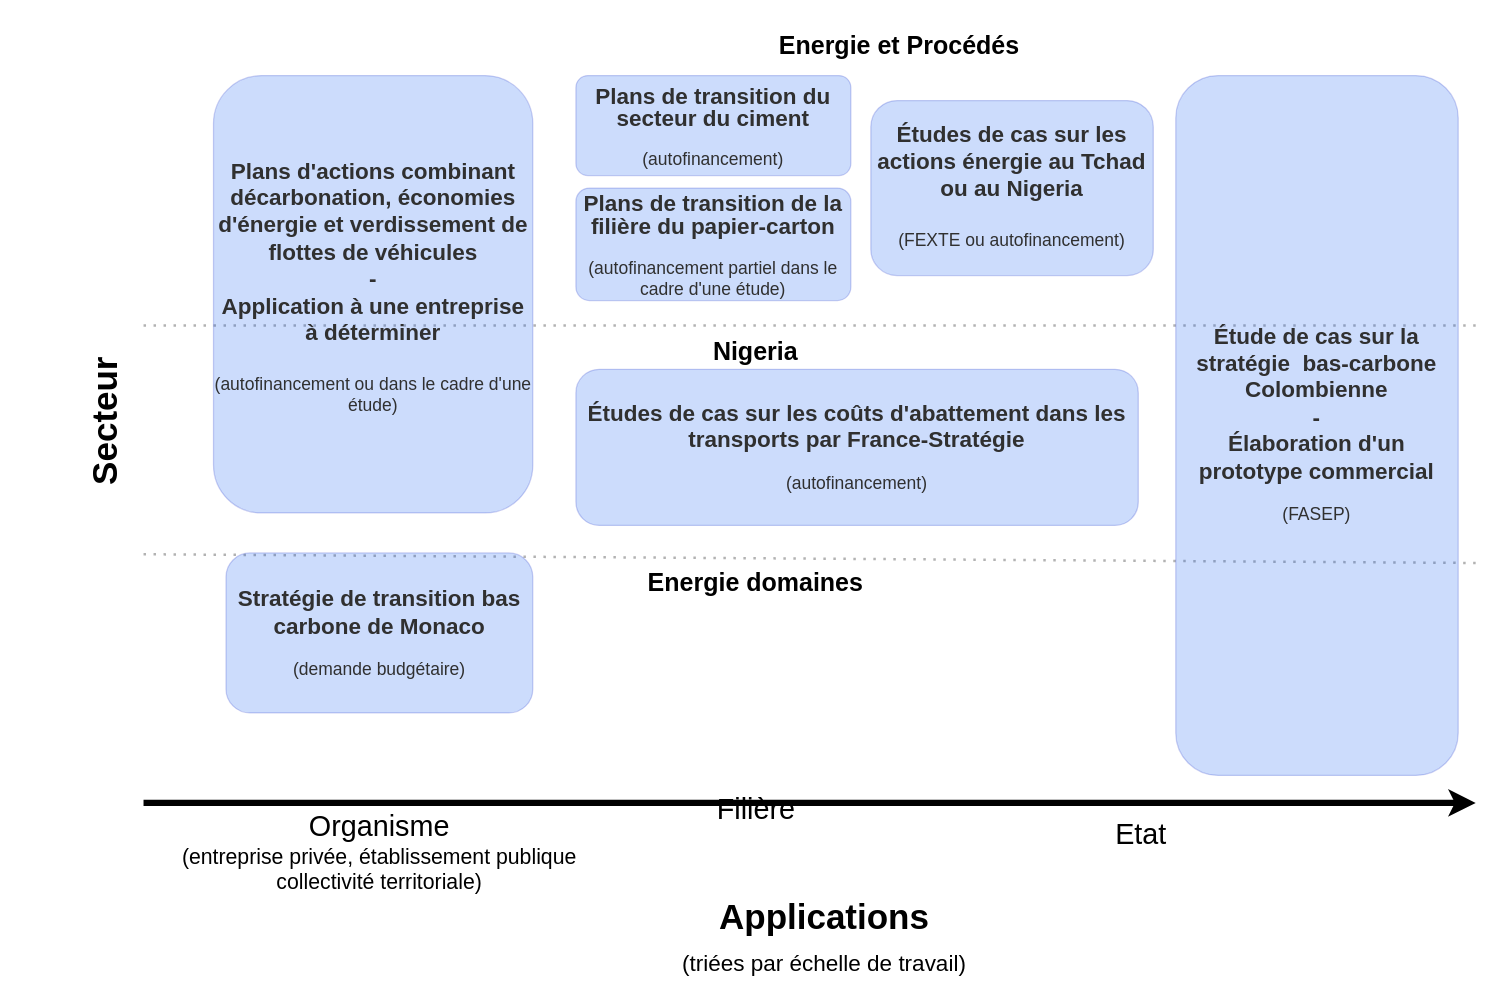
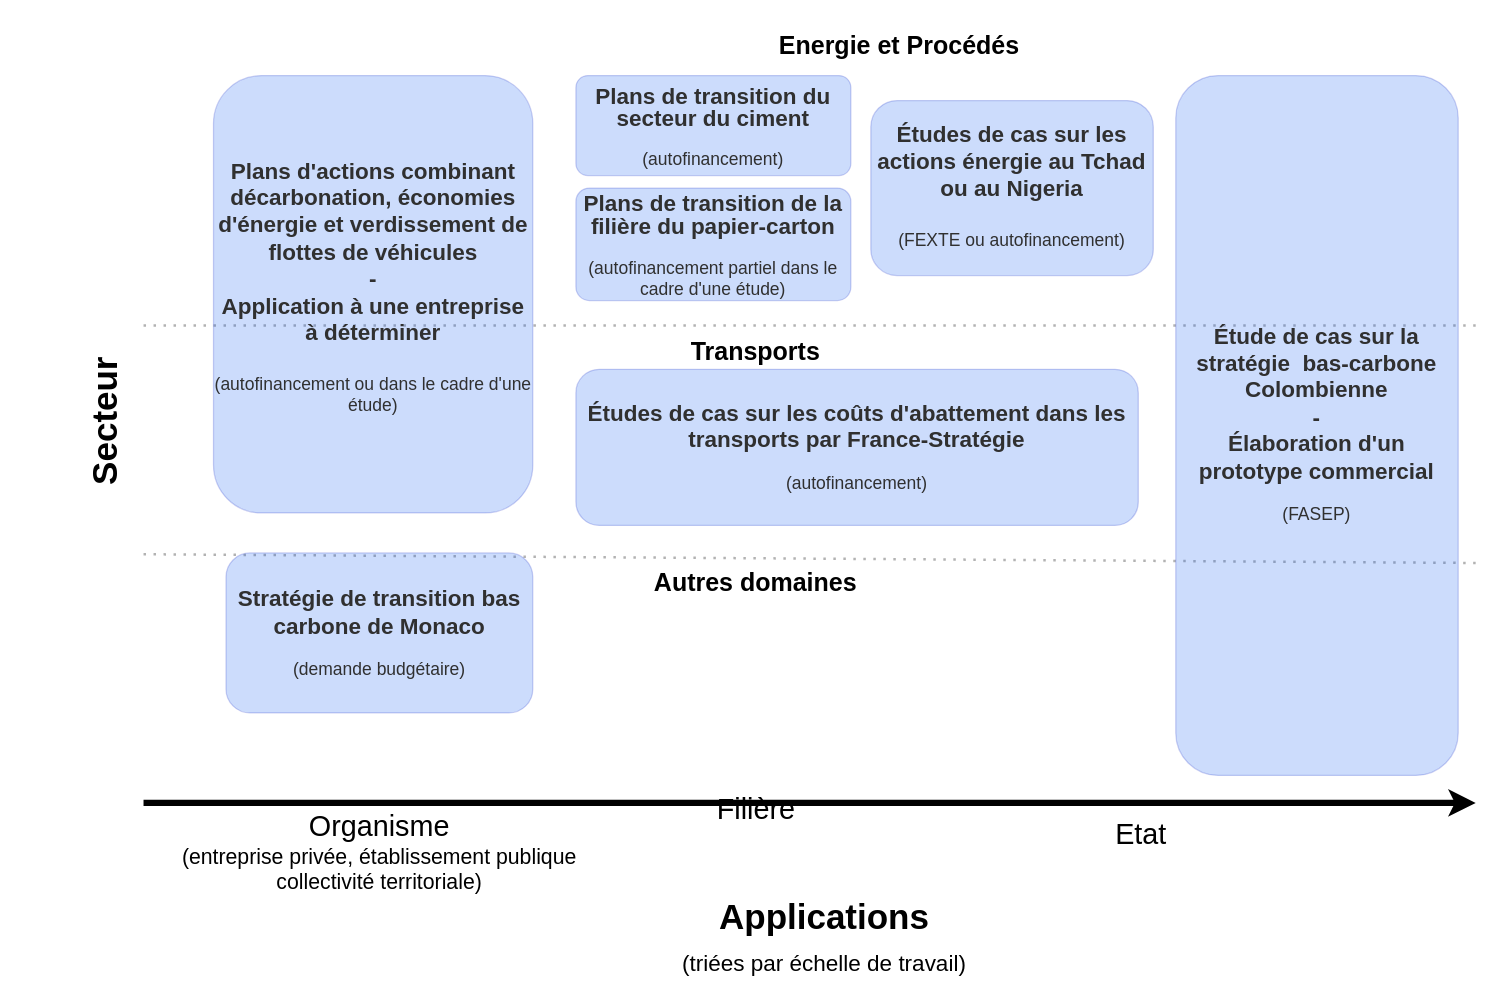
node "Nigeria": label "Nigeria" -> "Transports"
node "Energie domaines": label "Energie domaines" -> "Autres domaines"
